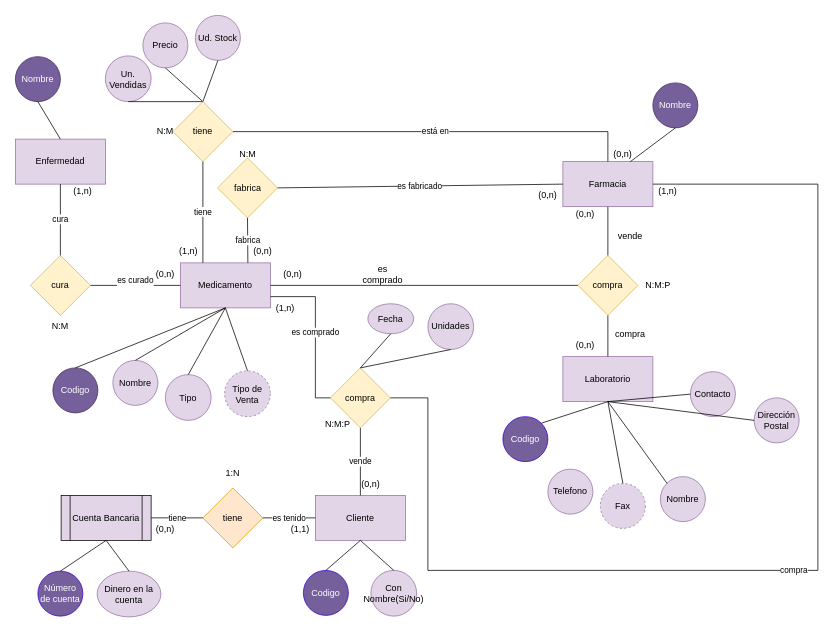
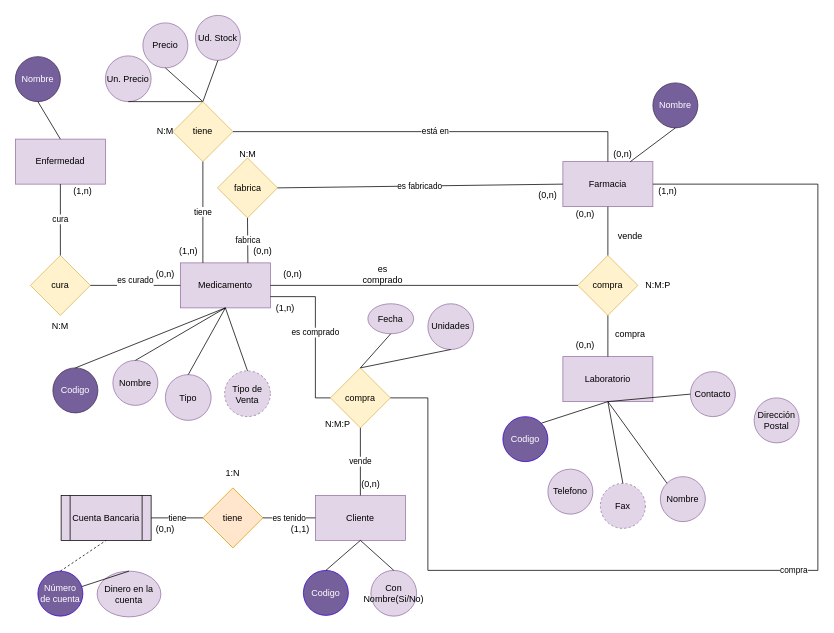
node "Un. Vendidas": label "Un. Vendidas" -> "Un. Precio"
edge "Laboratorio" -- "Dirección Postal": removed
edge "Cuenta Bancaria" -- "Número de cuenta": style solid -> dashed
edge "Cuenta Bancaria" -- "Dinero en la cuenta": now "Número de cuenta" -- "Dinero en la cuenta"
